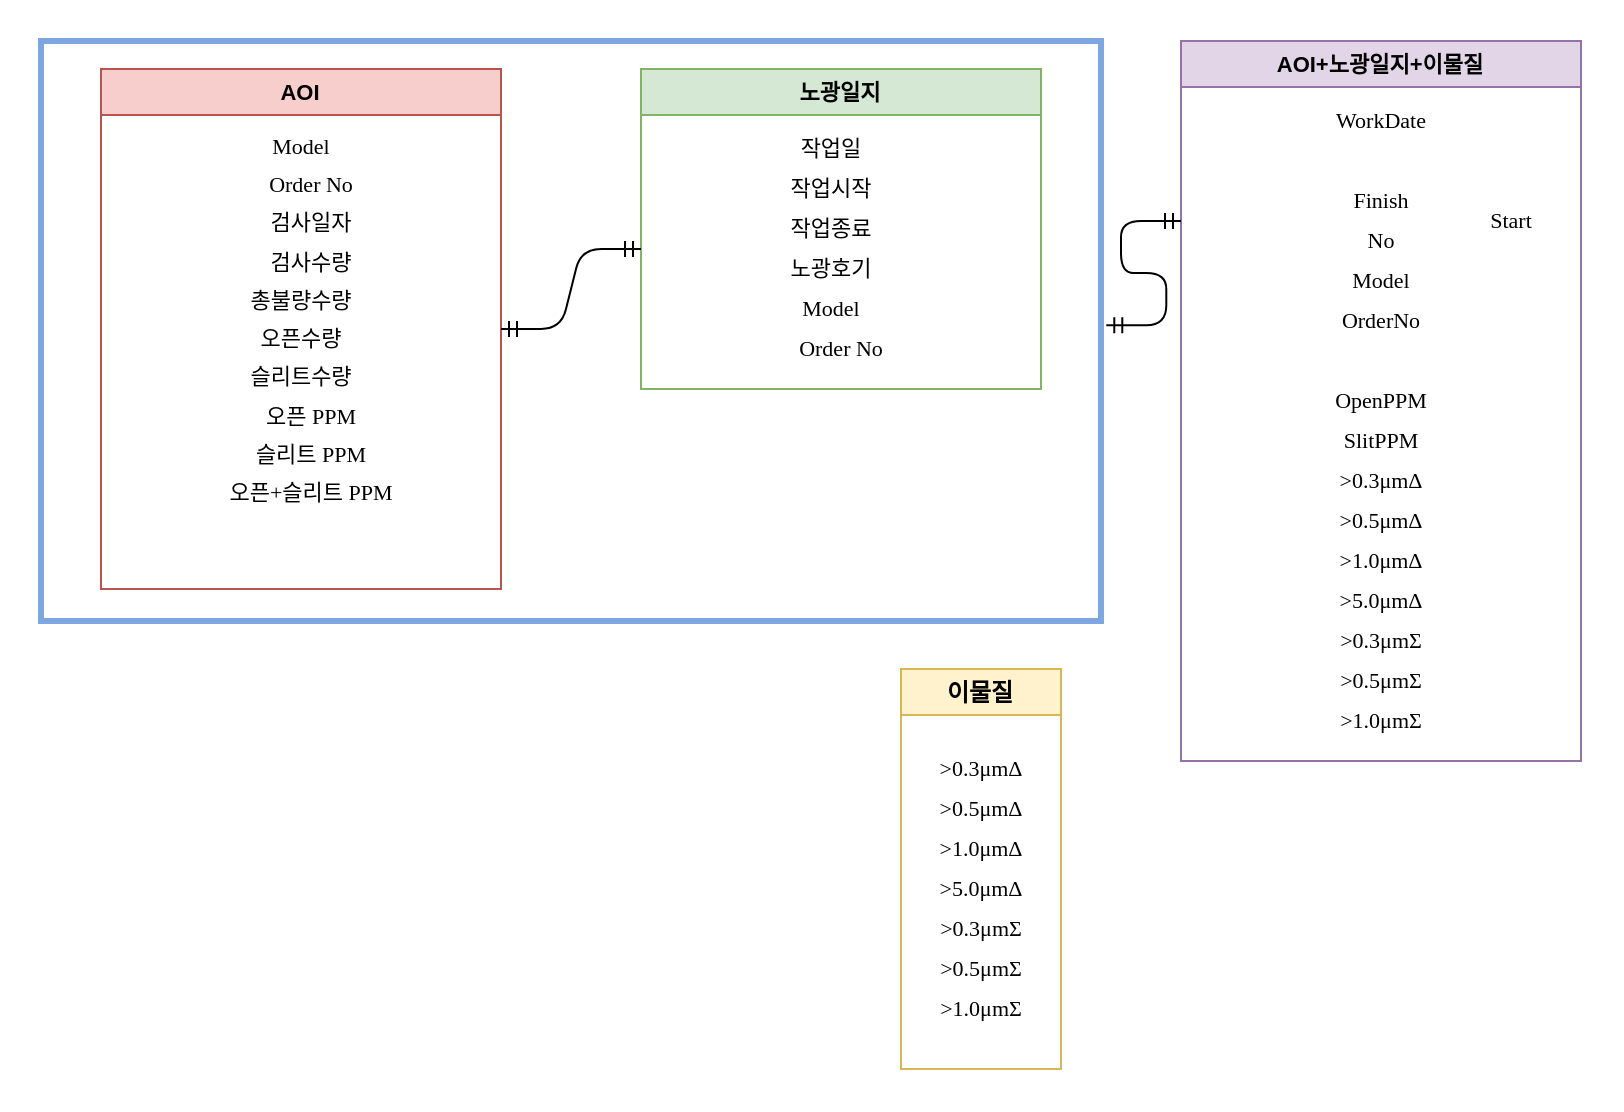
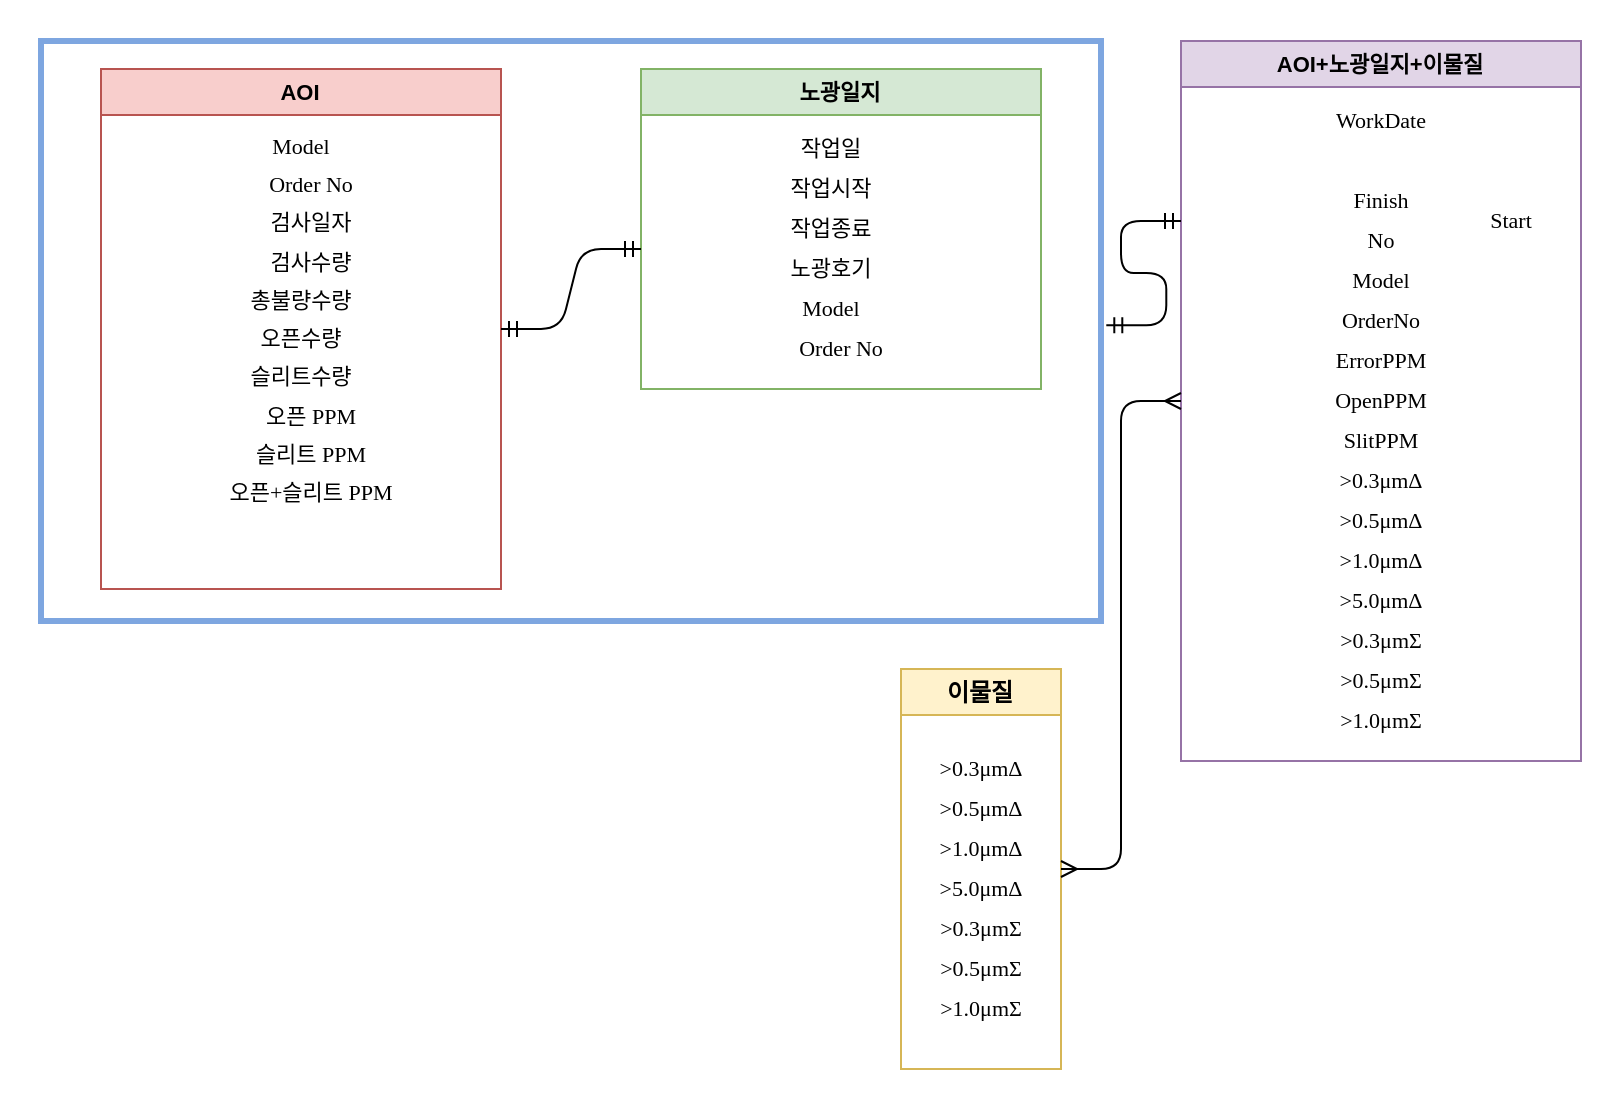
node "ErrorPPM": added
edge "AOI+노광일지+이물질" -- "이물질": added
